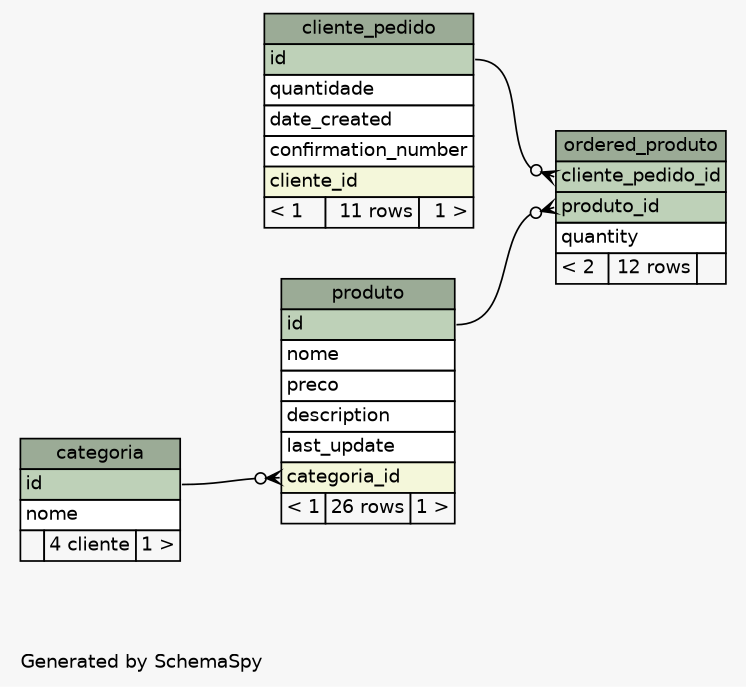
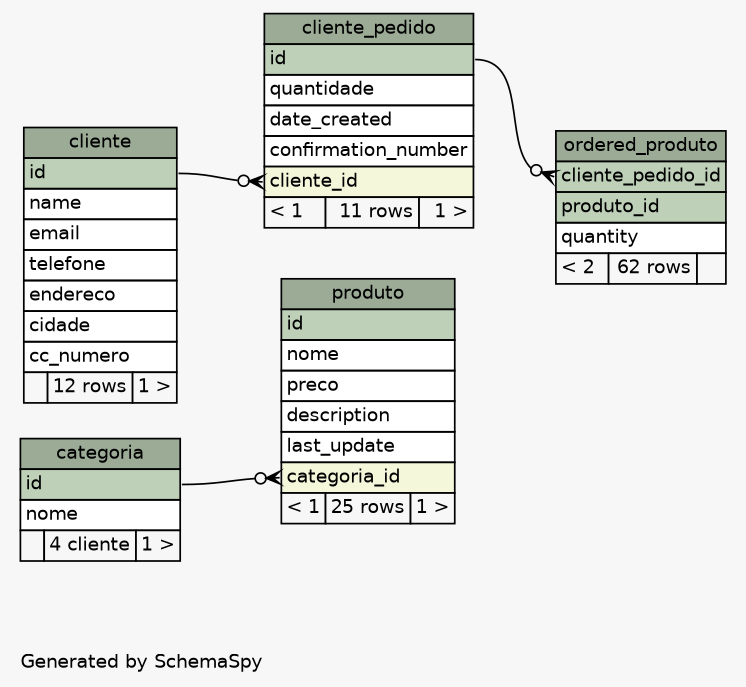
node "cliente": added
node "ordered_produto": text "12 rows" -> "62 rows"
edge "produto" -> "ordered_produto": removed
node "produto": text "26 rows" -> "25 rows"
